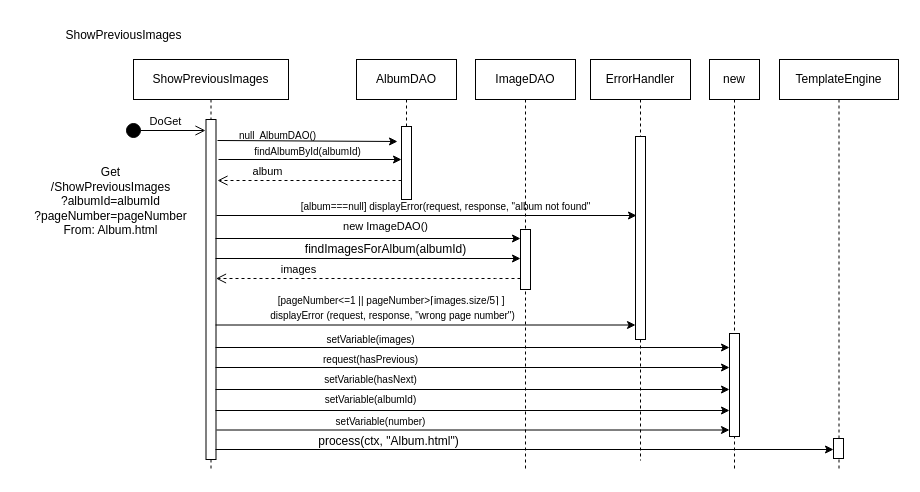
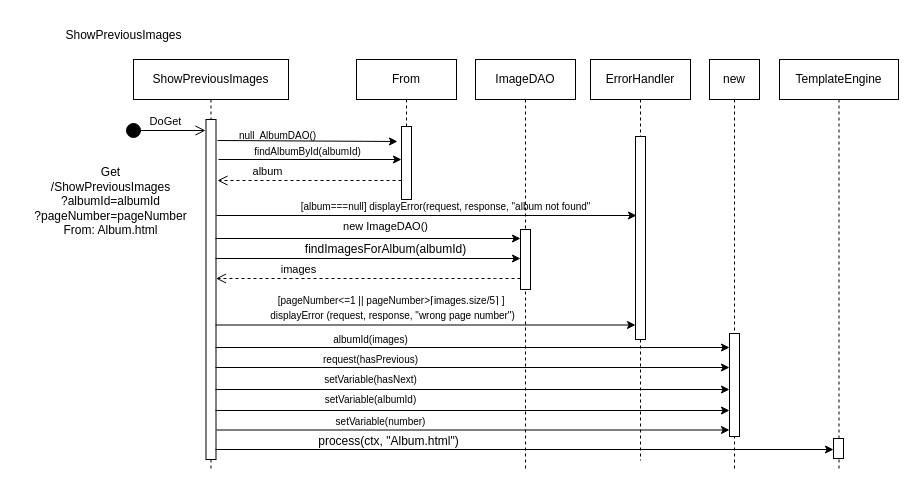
node "AlbumDAO": label "AlbumDAO" -> "From"
node "setVariable(images)": label "setVariable(images)" -> "albumId(images)"
